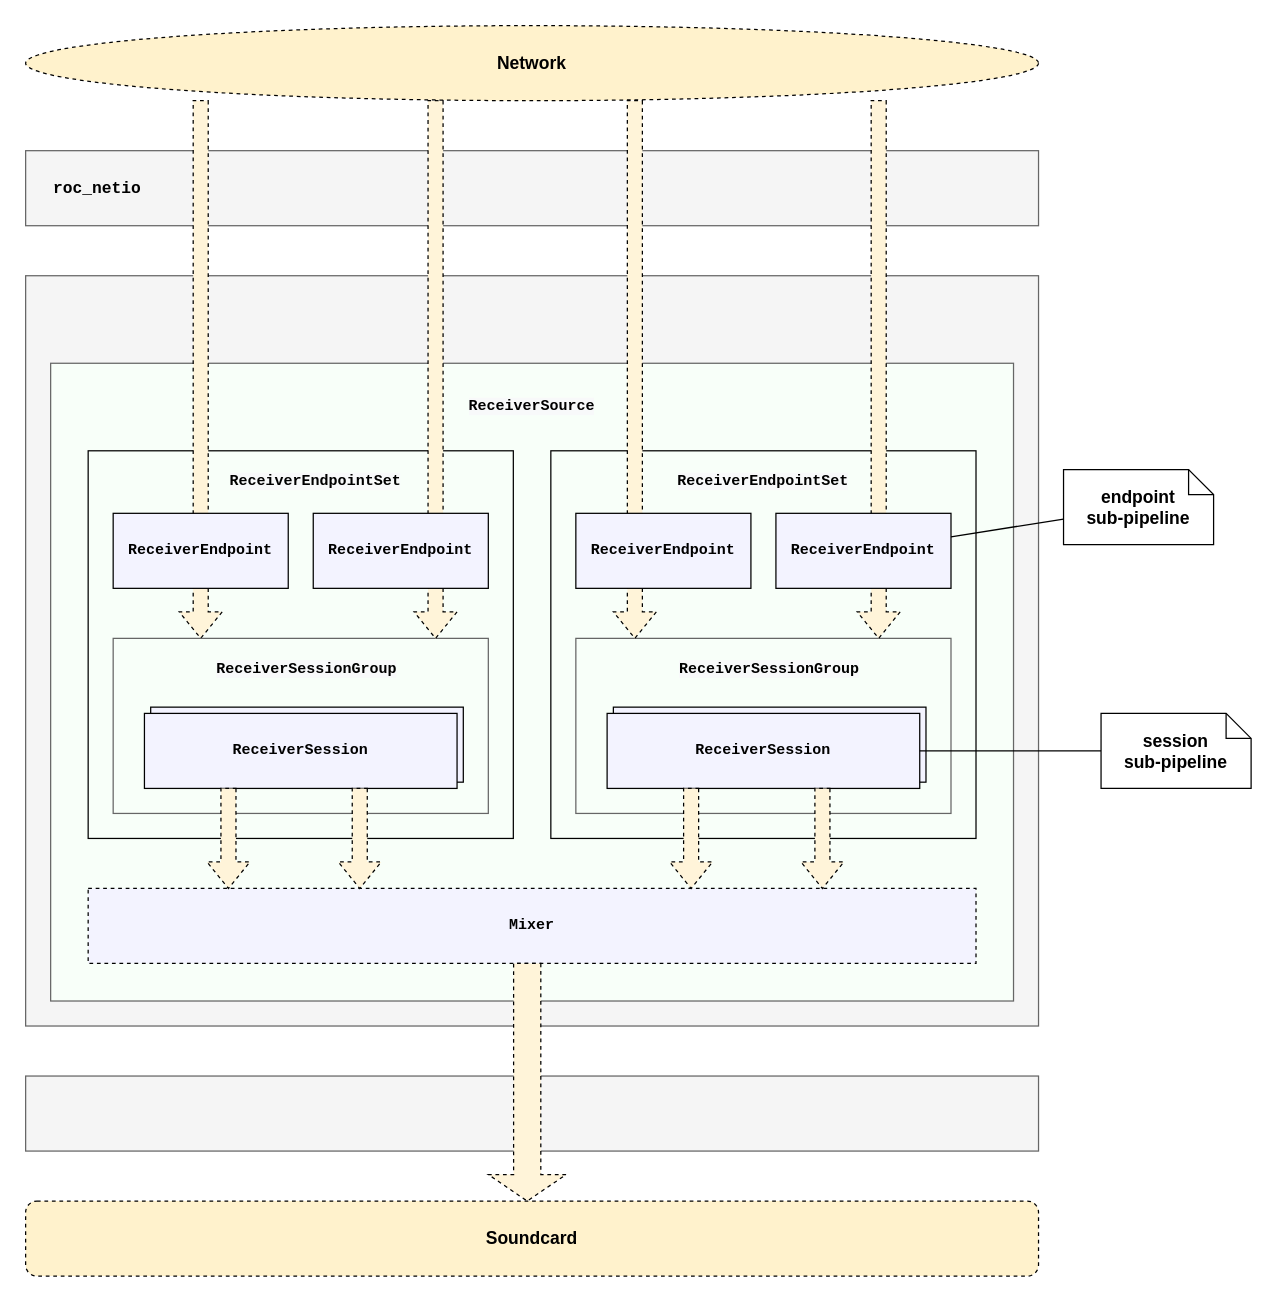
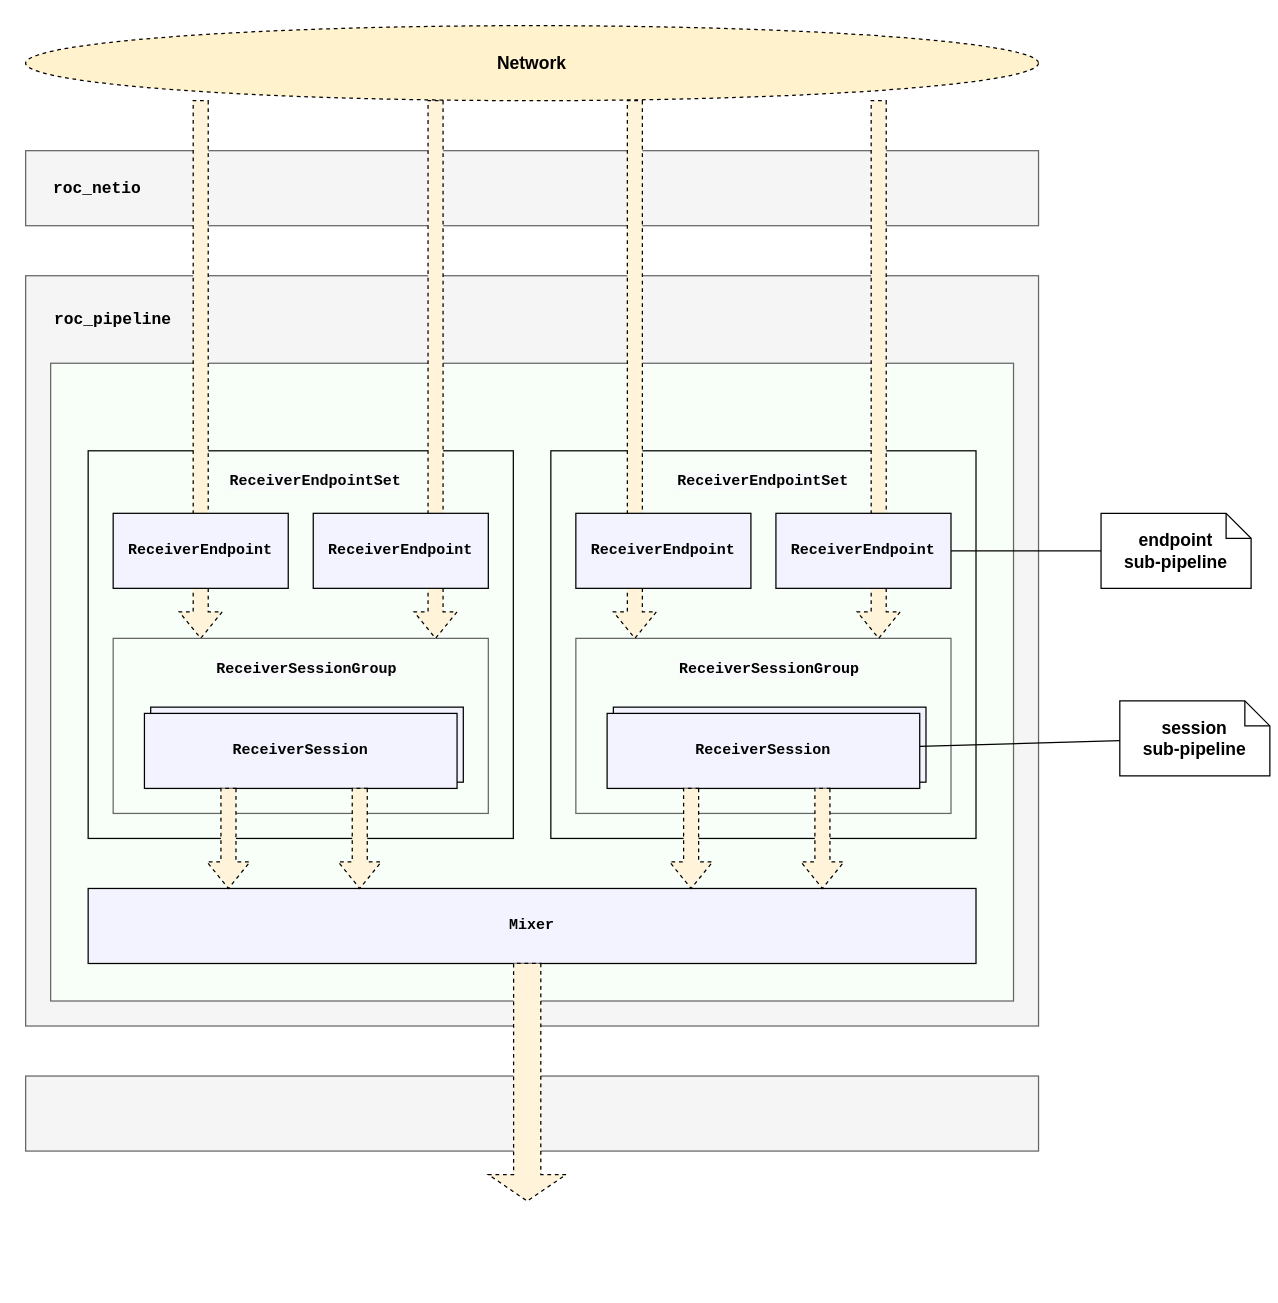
node "roc_pipeline": added
node "ReceiverSource": removed
node "endpointsub-pipeline": moved (1138, 507) -> (1176, 551)
node "sessionsub-pipeline": moved (1176, 751) -> (1194, 738)
node "Mixer": style dashed -> solid
node "Soundcard": removed
